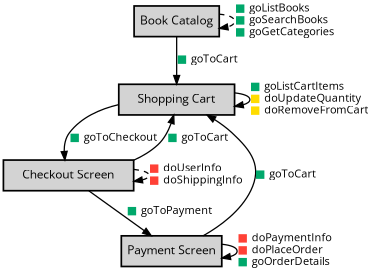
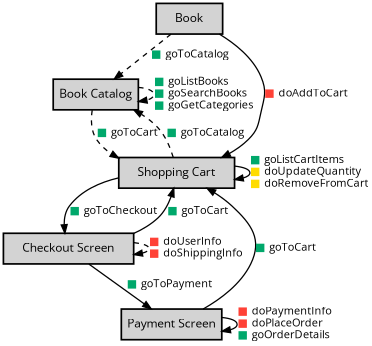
node "Book": added
edge "Book Catalog" -> "Shopping Cart": style solid -> dashed
edge "Shopping Cart" -> "Book Catalog": added, label "■ goToCatalog"
